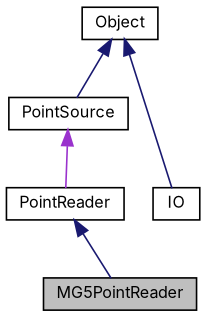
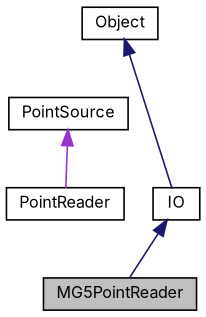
edge "PointSource" -> "Object": removed
edge "MG5PointReader" -> "PointReader": now "MG5PointReader" -> "IO"
